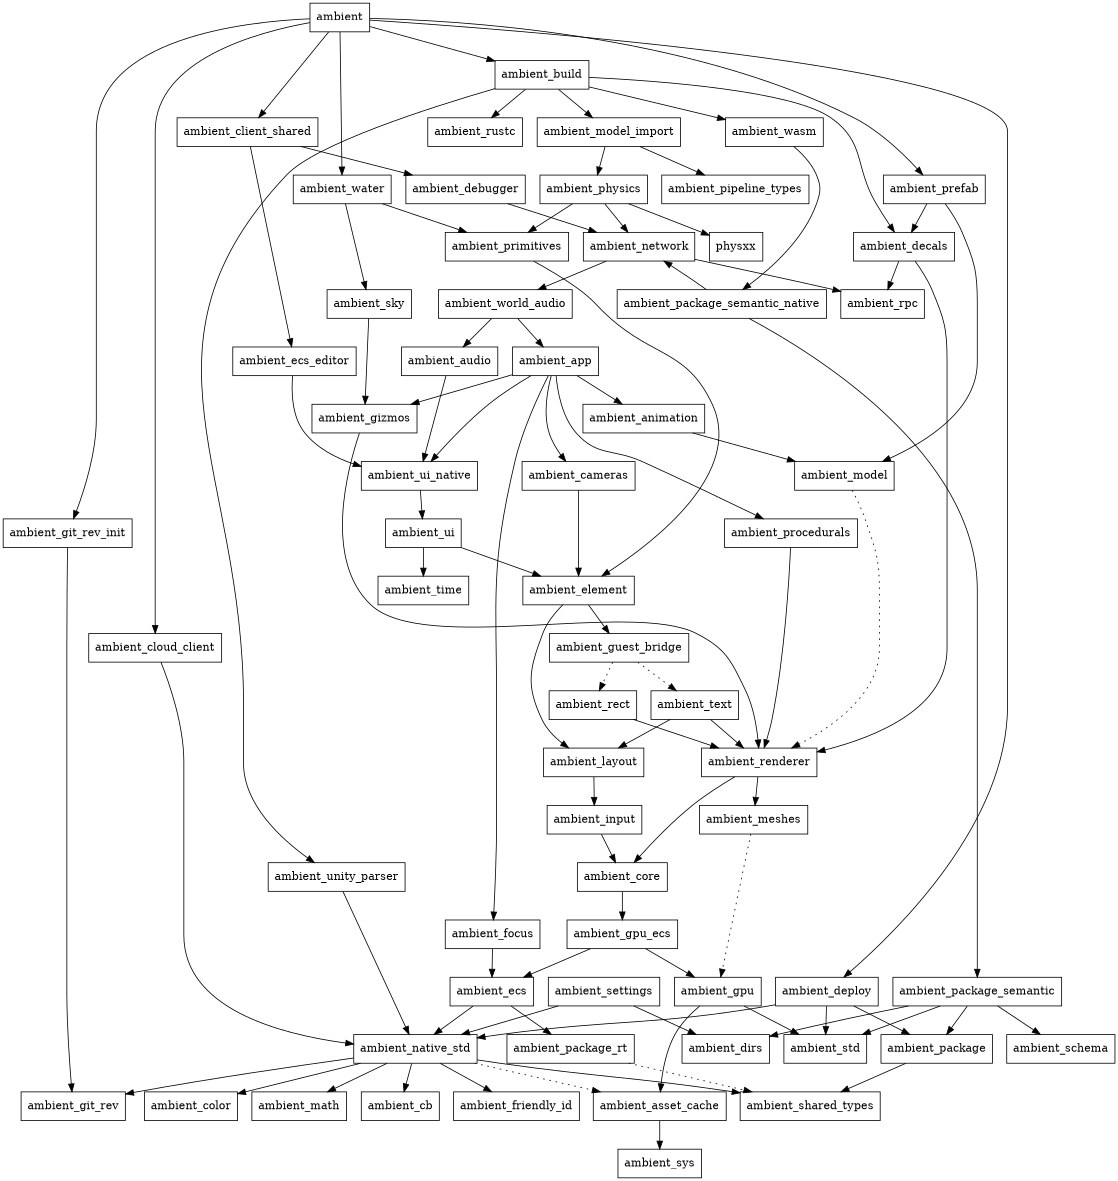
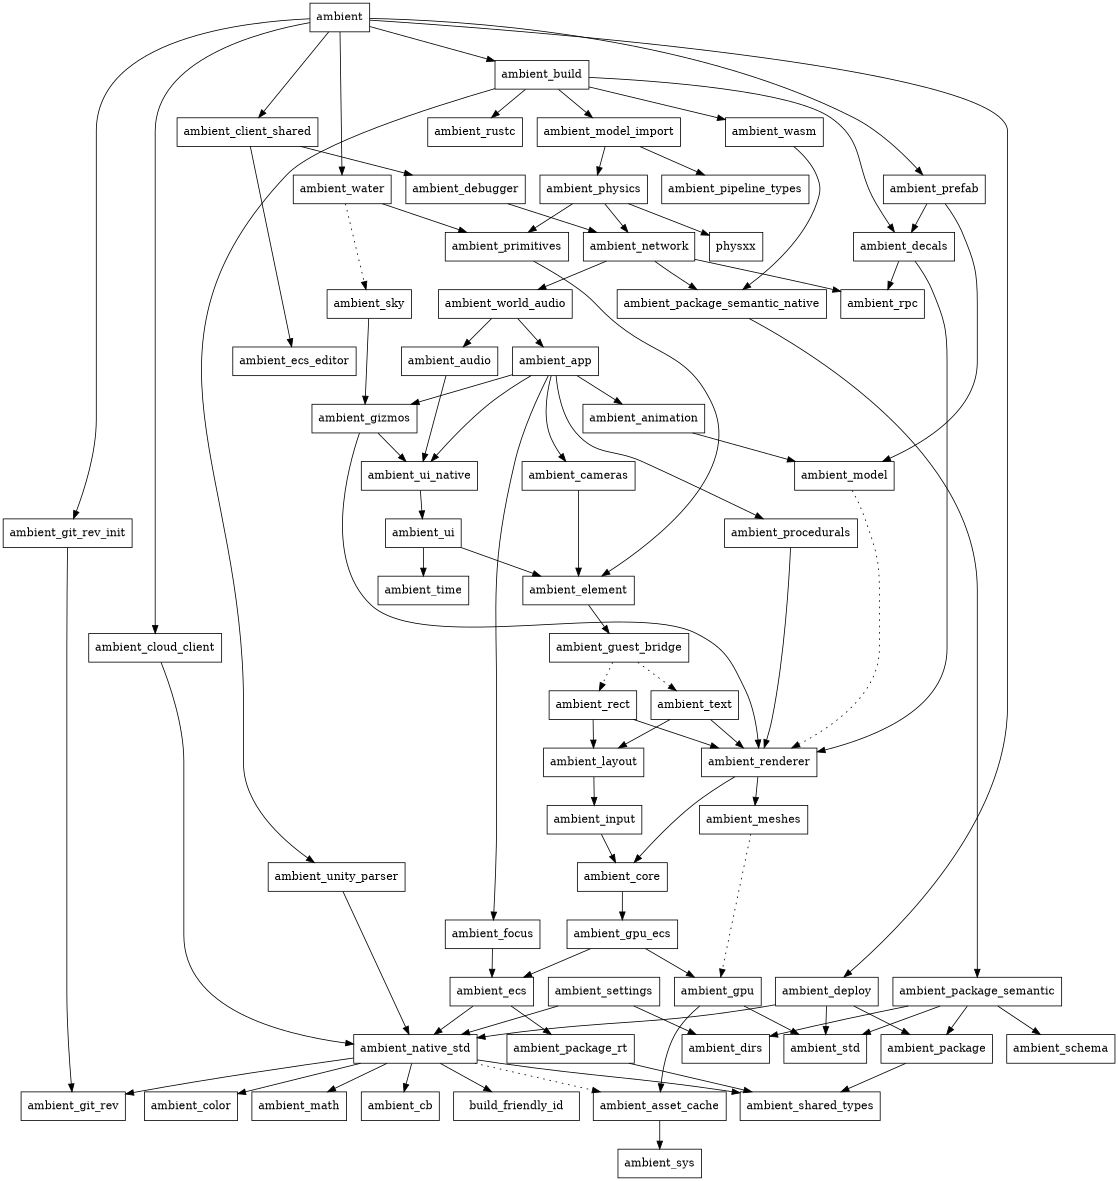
edge "ambient_water" -> "ambient_sky": style solid -> dotted
edge "ambient_package_semantic_native" -> "ambient_network": reversed
edge "ambient_ecs_editor" -> "ambient_ui_native": now "ambient_gizmos" -> "ambient_ui_native"
edge "ambient_element" -> "ambient_layout": now "ambient_rect" -> "ambient_layout"
edge "ambient_package_rt" -> "ambient_shared_types": style dotted -> solid
node "ambient_friendly_id": label "ambient_friendly_id" -> "build_friendly_id"
